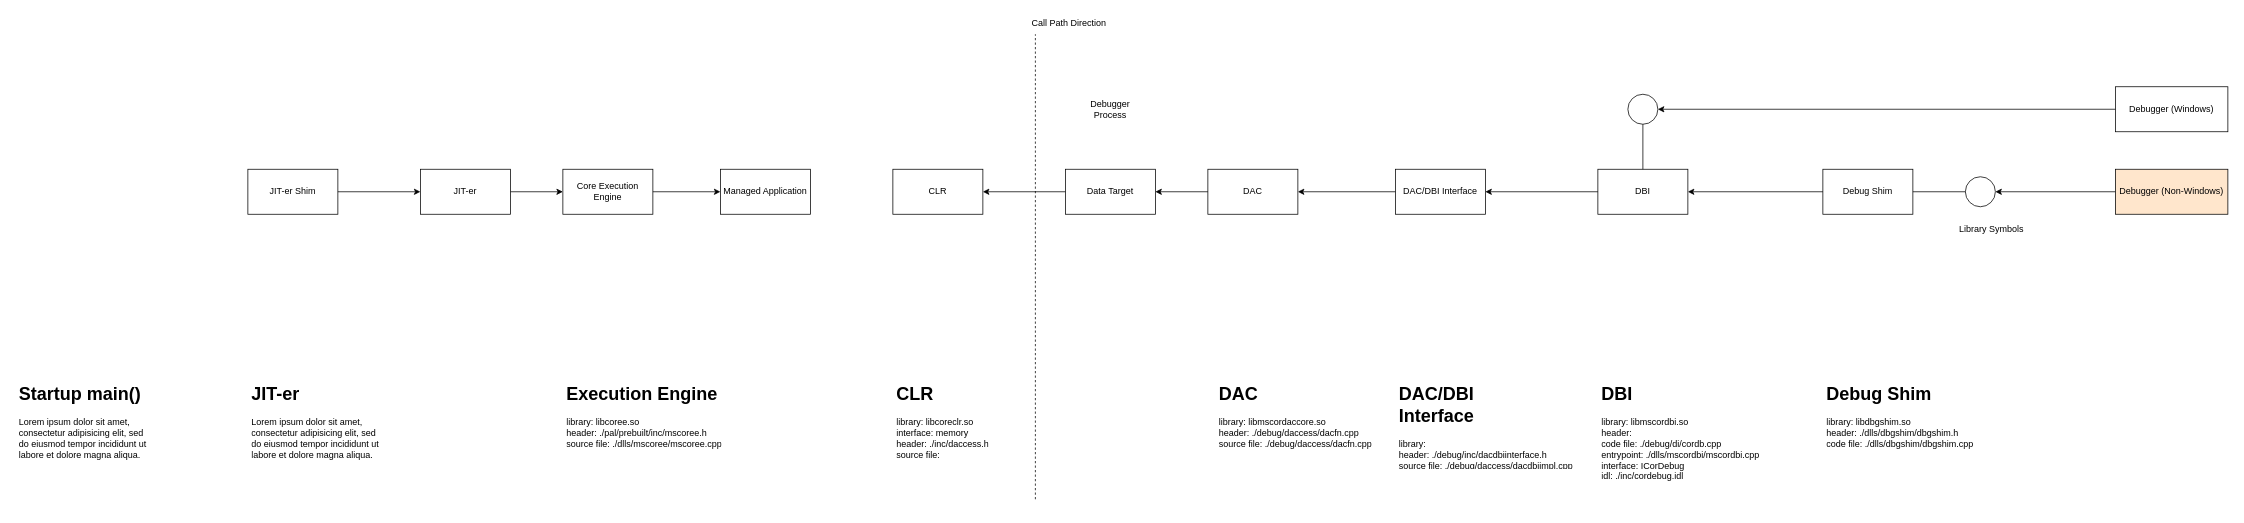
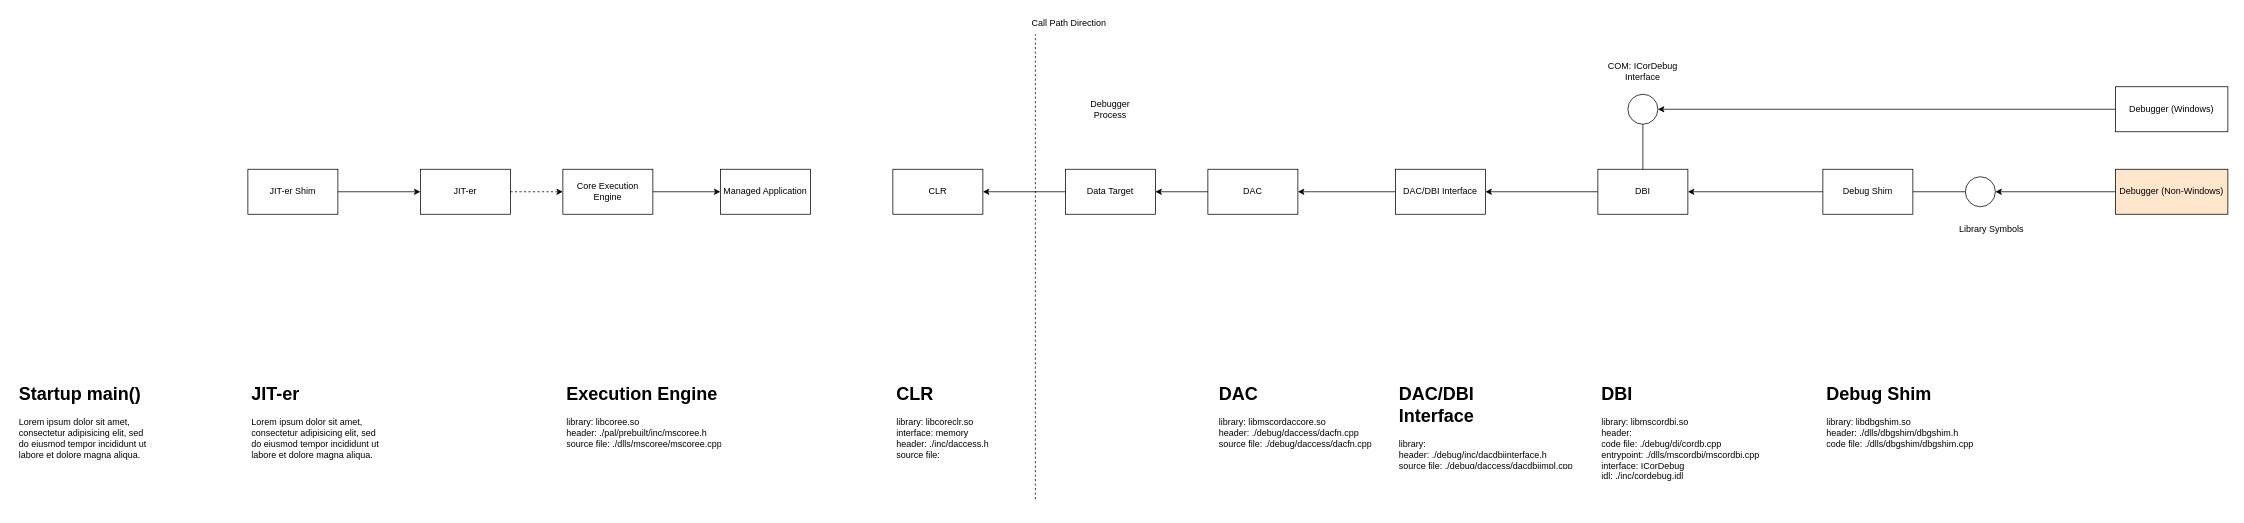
node "COM: ICorDebug Interface": added
edge "JIT-er" -> "Core Execution Engine": style solid -> dashed
